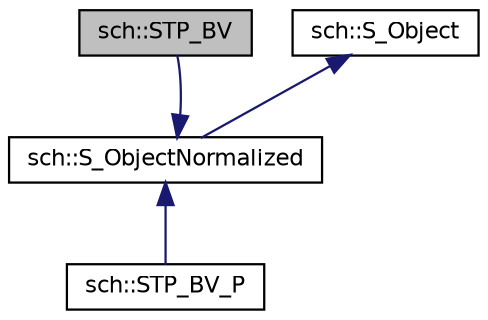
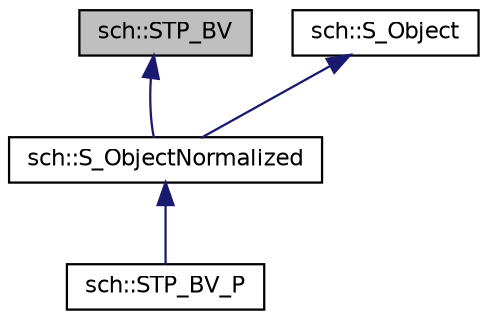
edge "sch::STP_BV" -> "sch::S_ObjectNormalized": reversed
